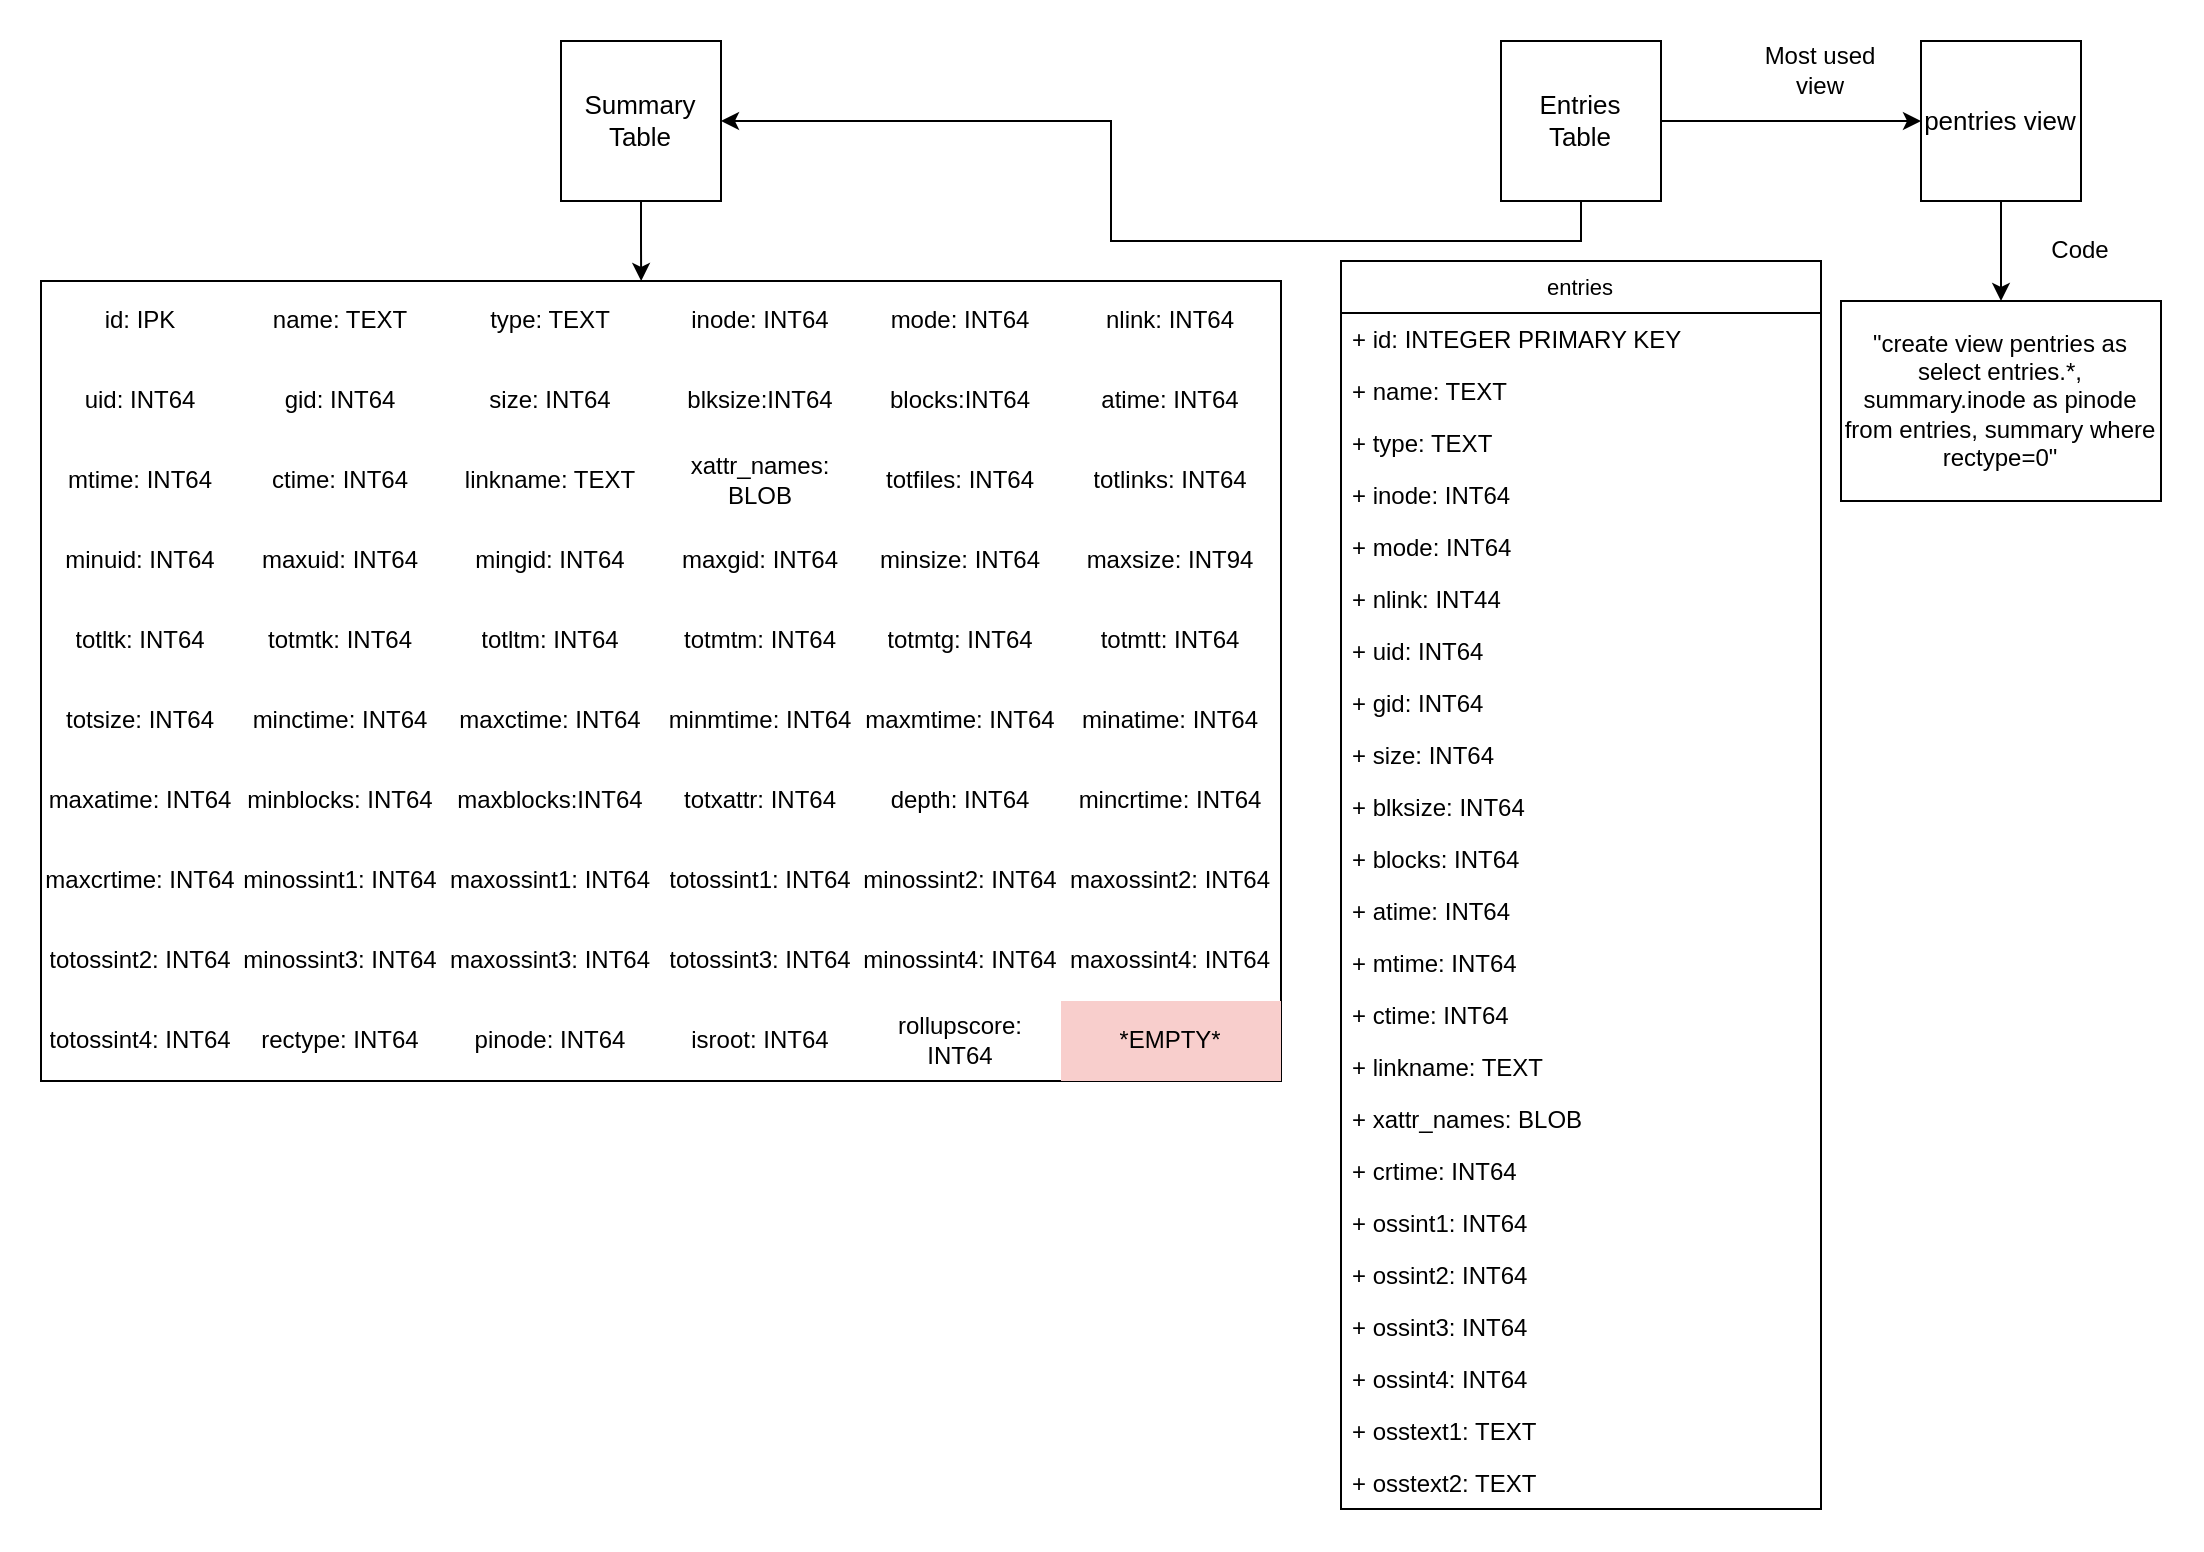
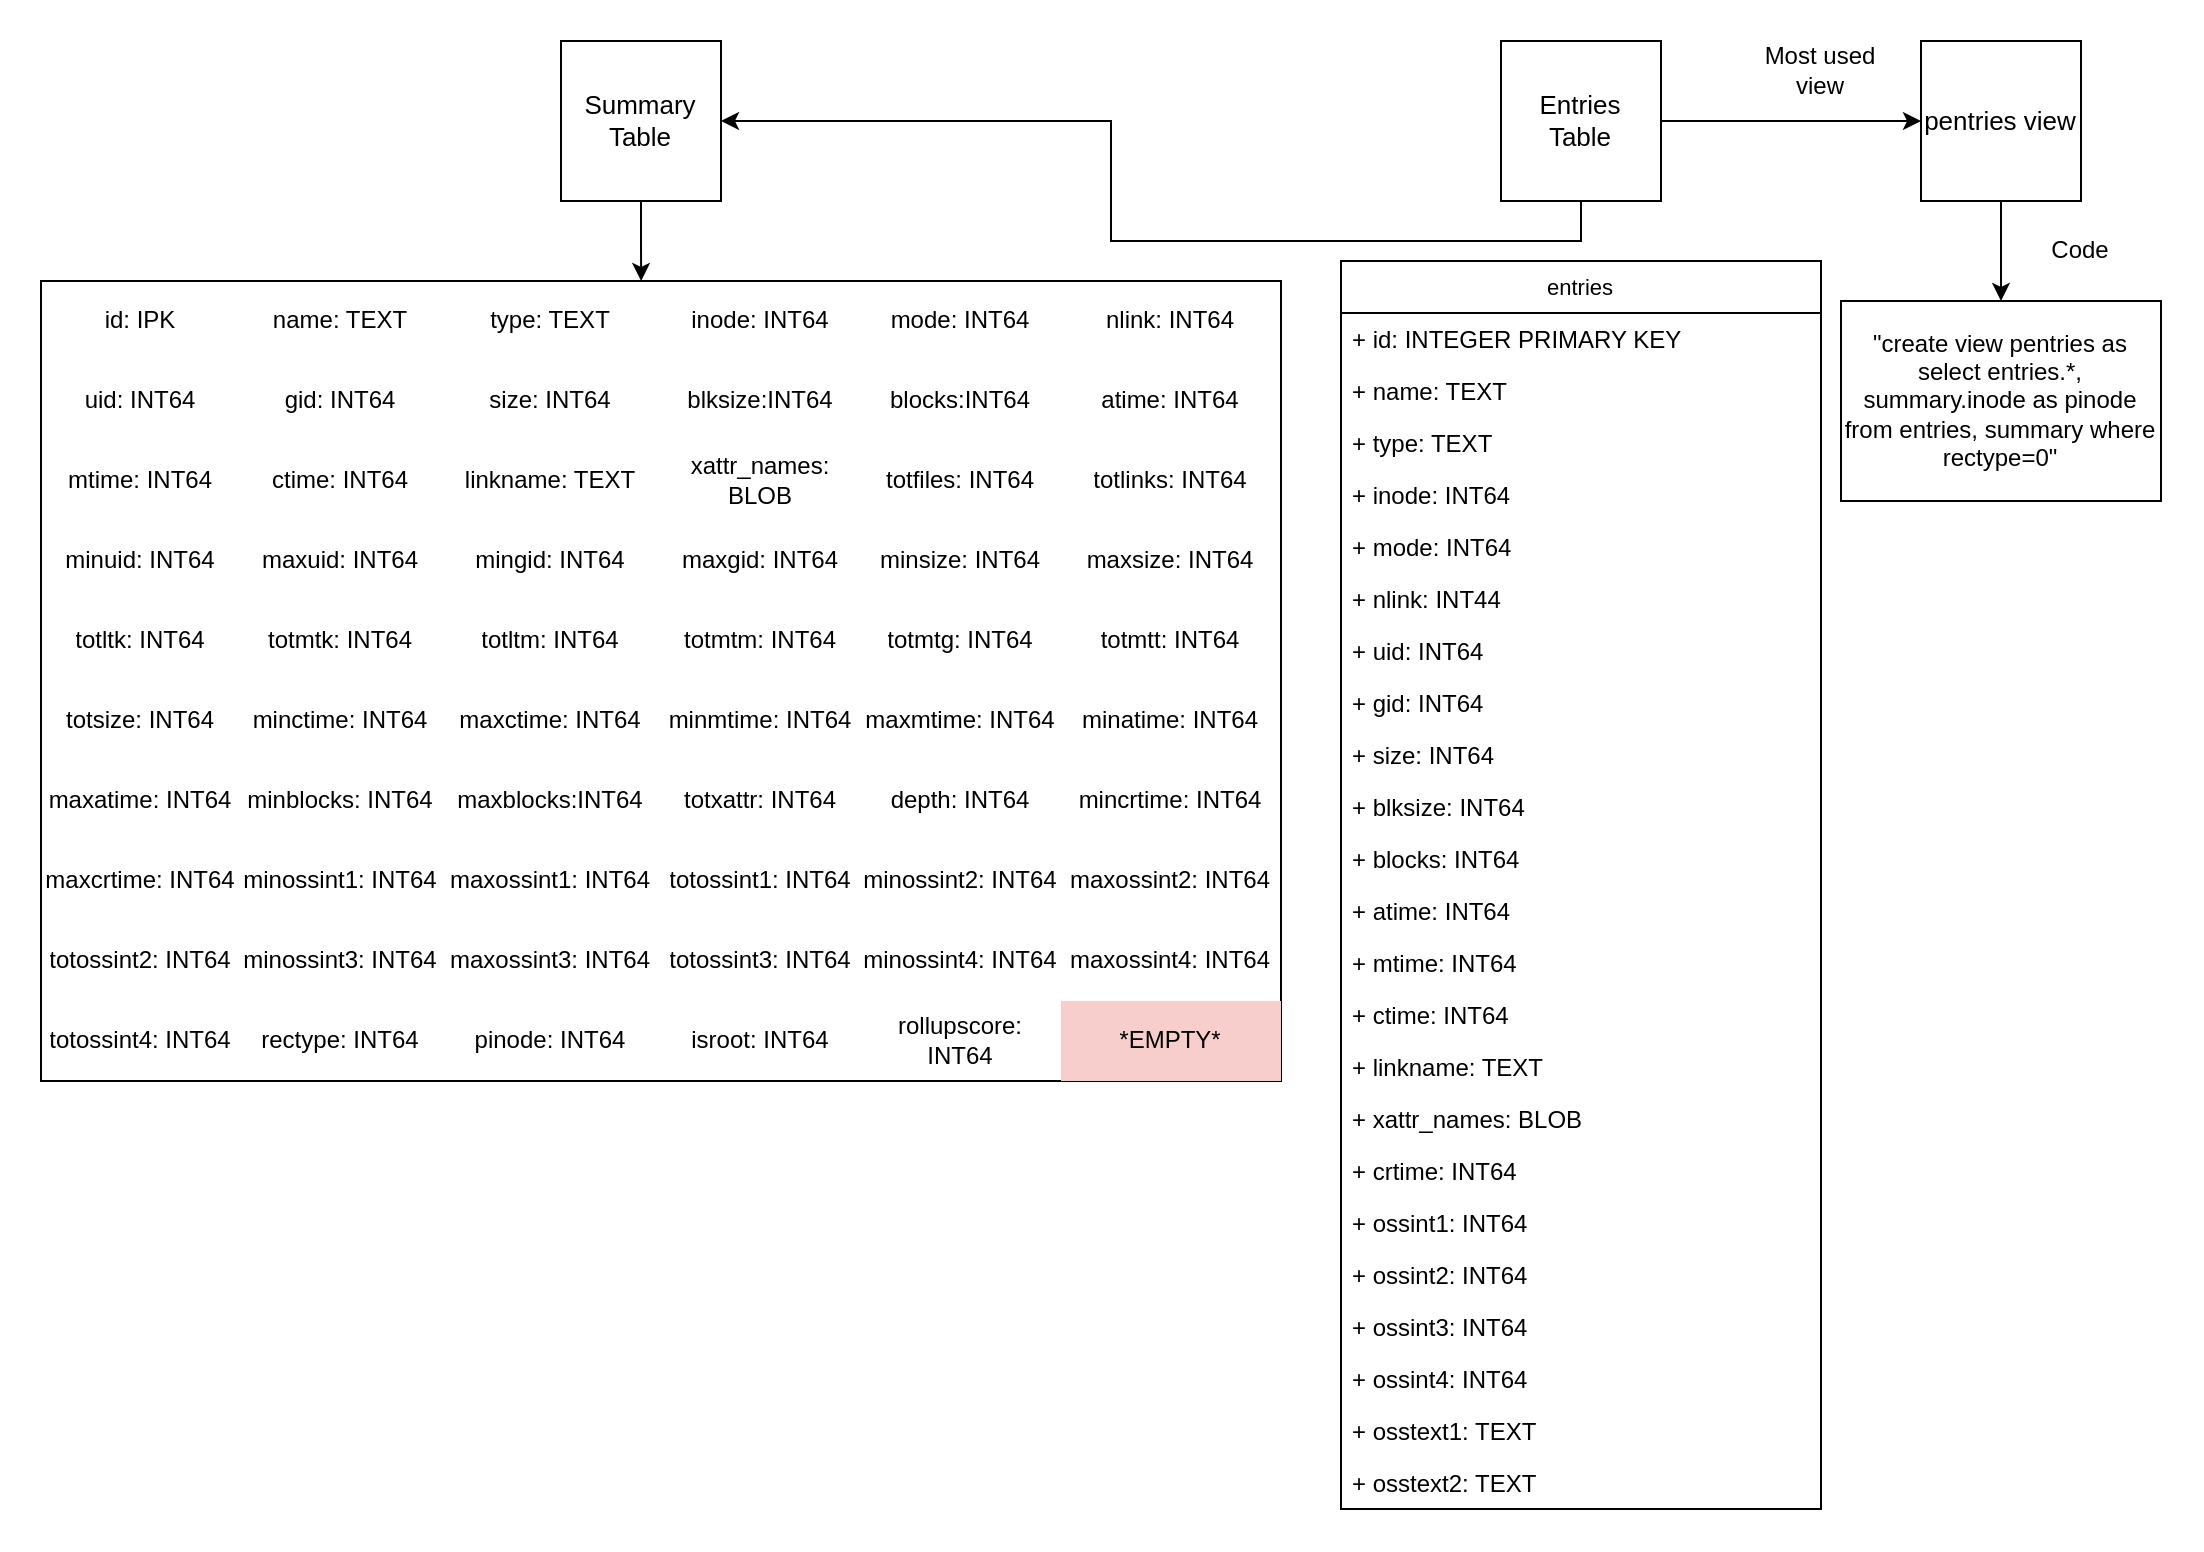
node "maxsize: INT94": label "maxsize: INT94" -> "maxsize: INT64"
